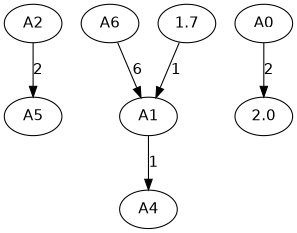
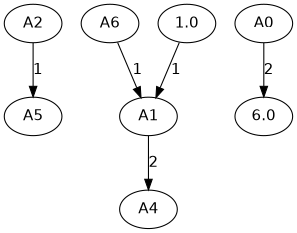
node "1.7": label "1.7" -> "1.0"
edge "A2" -> "A5": label "2" -> "1"
edge "A6" -> "A1": label "6" -> "1"
node "2.0": label "2.0" -> "6.0"
edge "A1" -> "A4": label "1" -> "2"
